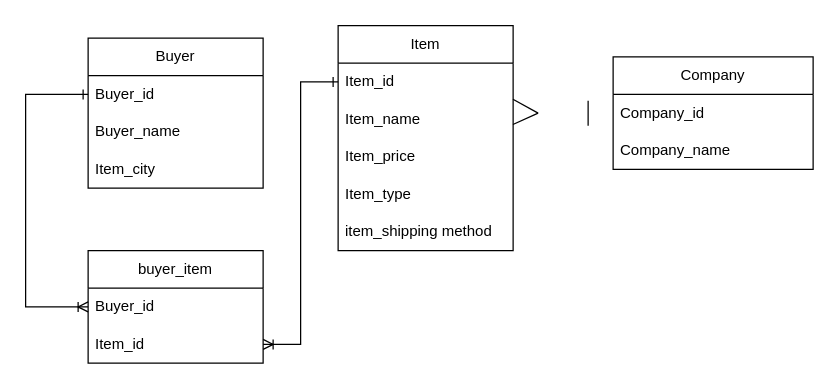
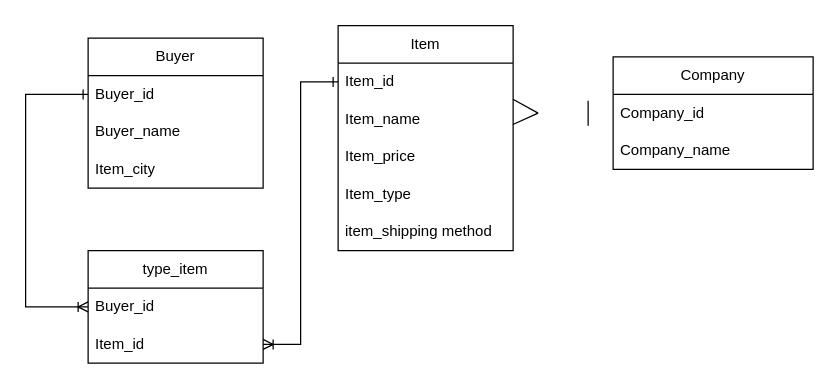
node "buyer_item": label "buyer_item" -> "type_item"
